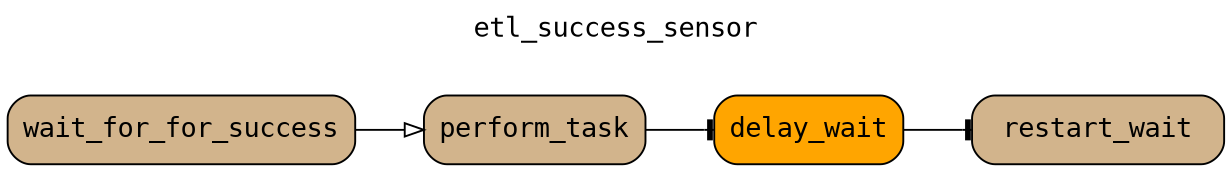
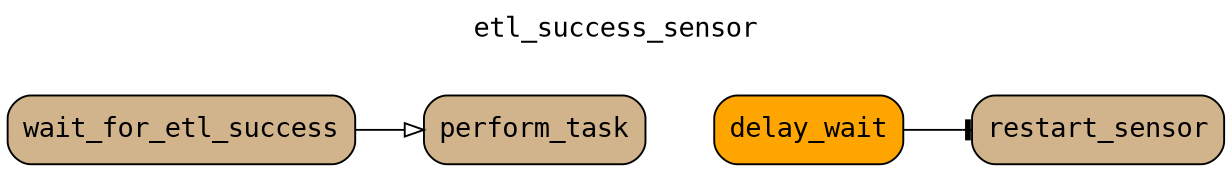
node "wait_for_for_success": label "wait_for_for_success" -> "wait_for_etl_success"
edge "perform_task" -> "delay_wait": removed
node "restart_wait": label "restart_wait" -> "restart_sensor"
